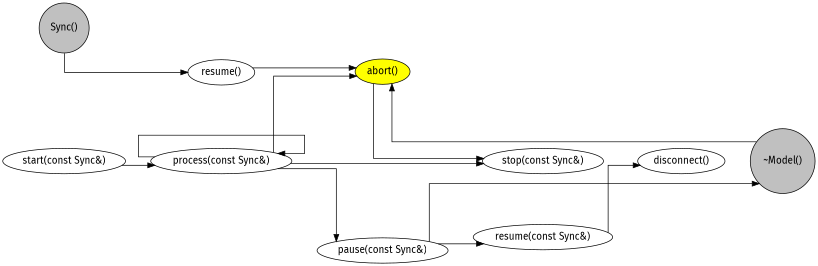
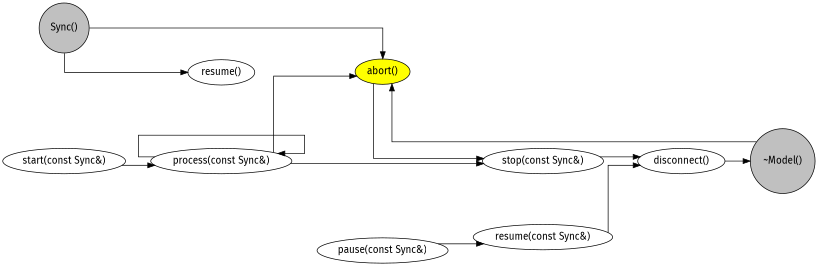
edge "resume()" -> "abort()": now "Sync()" -> "abort()"
edge "stop(const Sync&)" -> "disconnect()": added
edge "process(const Sync&)" -> "pause(const Sync&)": removed
edge "pause(const Sync&)" -> "~Model()": now "disconnect()" -> "~Model()"
